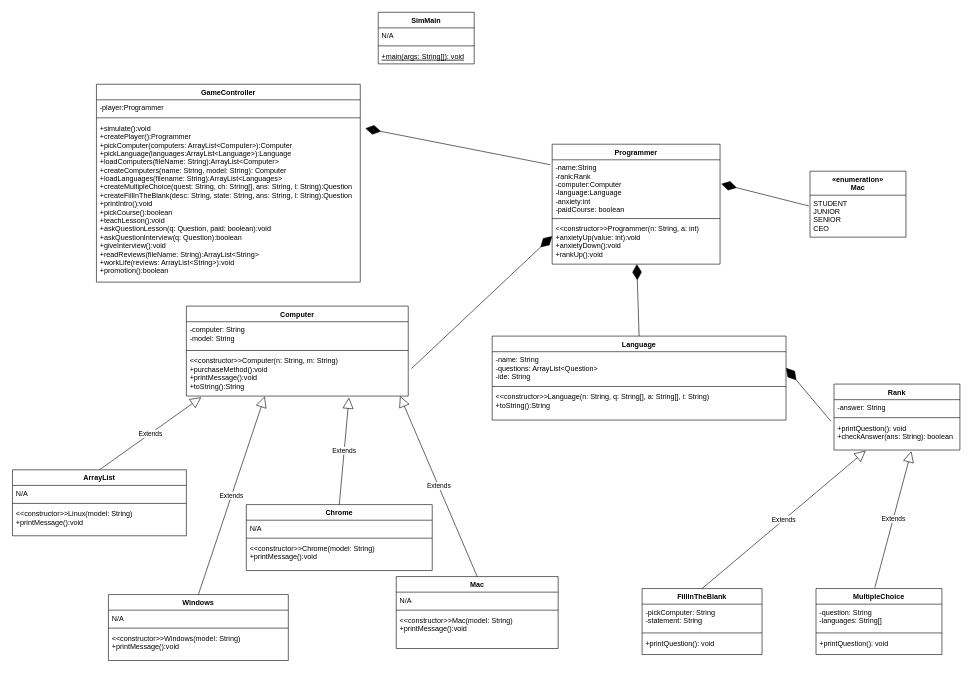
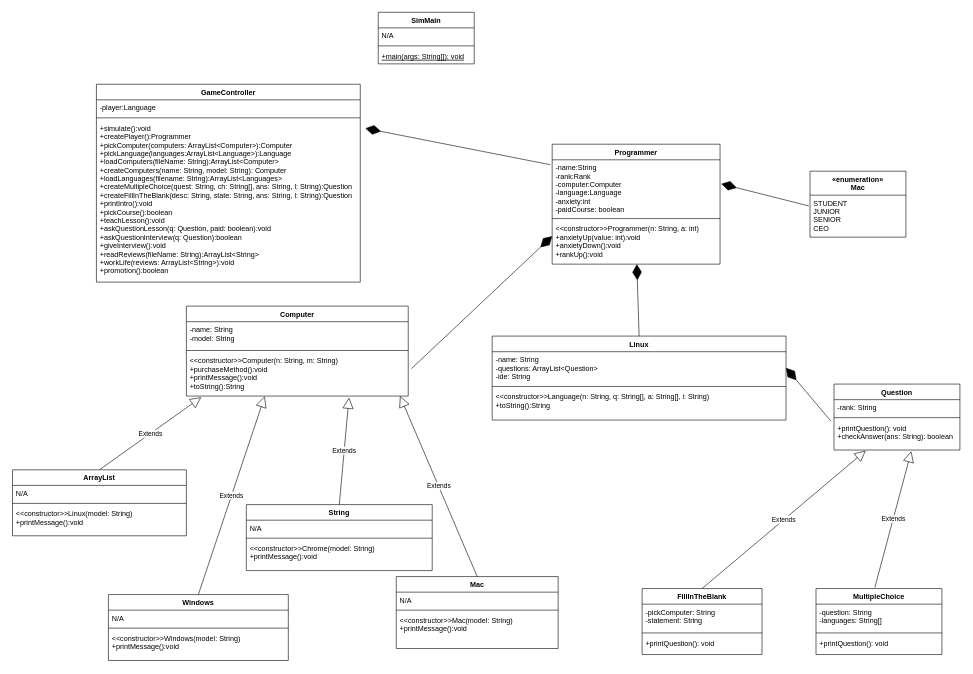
node "-player:Programmer": label "-player:Programmer" -> "-player:Language"
node "-computer: String -model: String": label "-computer: String -model: String" -> "-name: String -model: String"
node "Language": label "Language" -> "Linux"
node "Rank": label "Rank" -> "Question"
node "-answer: String": label "-answer: String" -> "-rank: String"
node "Chrome": label "Chrome" -> "String"
